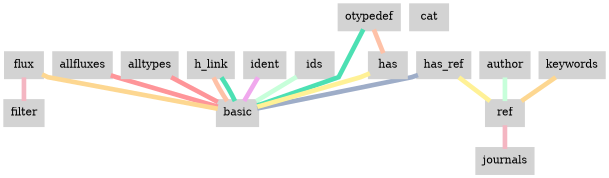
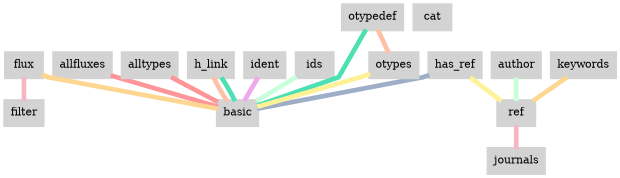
node "has": label "has" -> "otypes"
